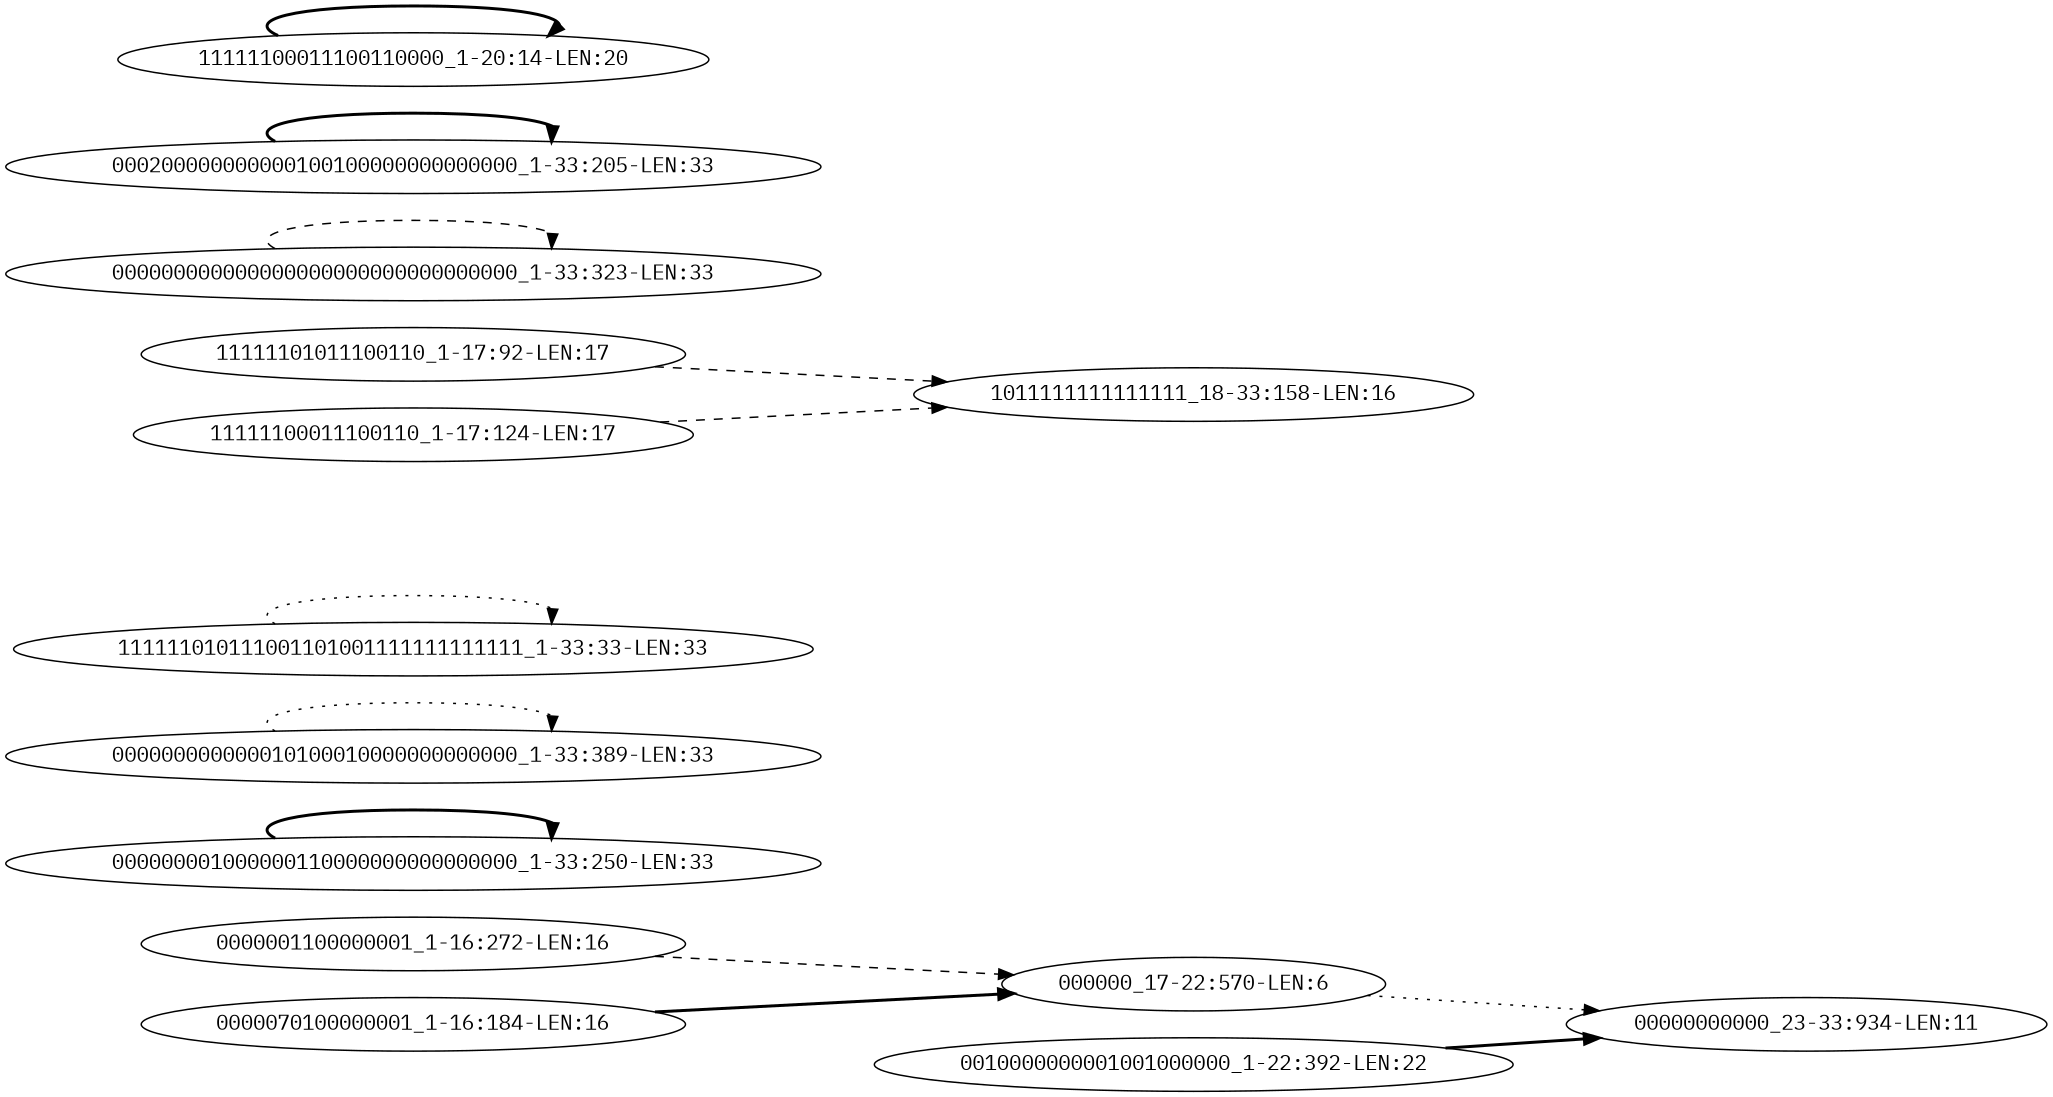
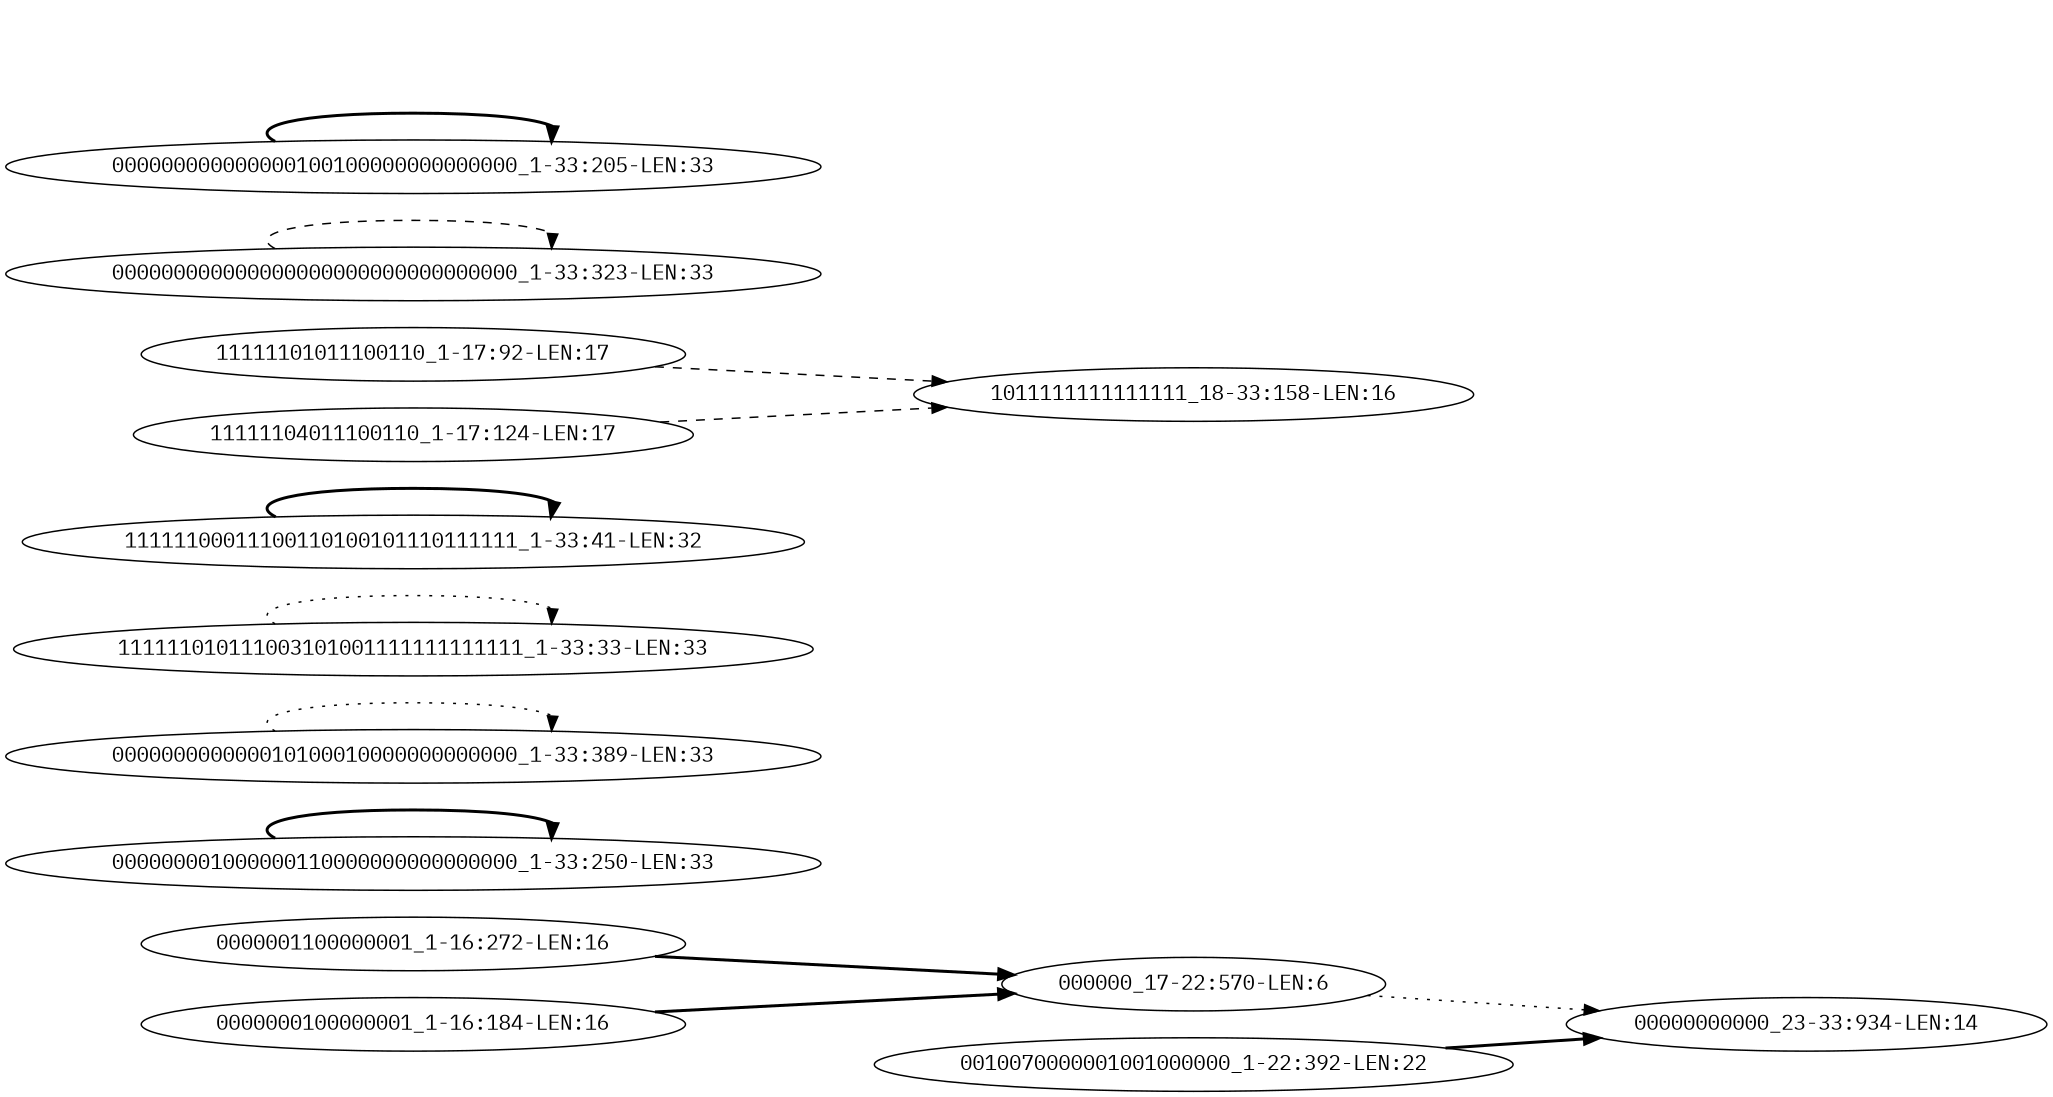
node "11111100011100110000_1-20:14-LEN:20": removed
node "000200000000000100100000000000000_1-33:205-LEN:33": label "000200000000000100100000000000000_1-33:205-LEN:33" -> "000000000000000100100000000000000_1-33:205-LEN:33"
node "11111100011100110_1-17:124-LEN:17": label "11111100011100110_1-17:124-LEN:17" -> "11111104011100110_1-17:124-LEN:17"
node "11111100011100110100101110111111_1-33:41-LEN:32": added
node "111111010111001101001111111111111_1-33:33-LEN:33": label "111111010111001101001111111111111_1-33:33-LEN:33" -> "111111010111003101001111111111111_1-33:33-LEN:33"
edge "0000001100000001_1-16:272-LEN:16" -> "000000_17-22:570-LEN:6": style dashed -> bold
node "0000070100000001_1-16:184-LEN:16": label "0000070100000001_1-16:184-LEN:16" -> "0000000100000001_1-16:184-LEN:16"
node "00000000000_23-33:934-LEN:11": label "00000000000_23-33:934-LEN:11" -> "00000000000_23-33:934-LEN:14"
node "0010000000001001000000_1-22:392-LEN:22": label "0010000000001001000000_1-22:392-LEN:22" -> "0010070000001001000000_1-22:392-LEN:22"
